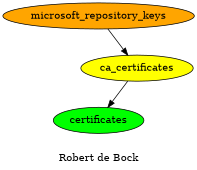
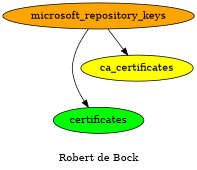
edge "ca_certificates" -> "certificates": now "microsoft_repository_keys" -> "certificates"
